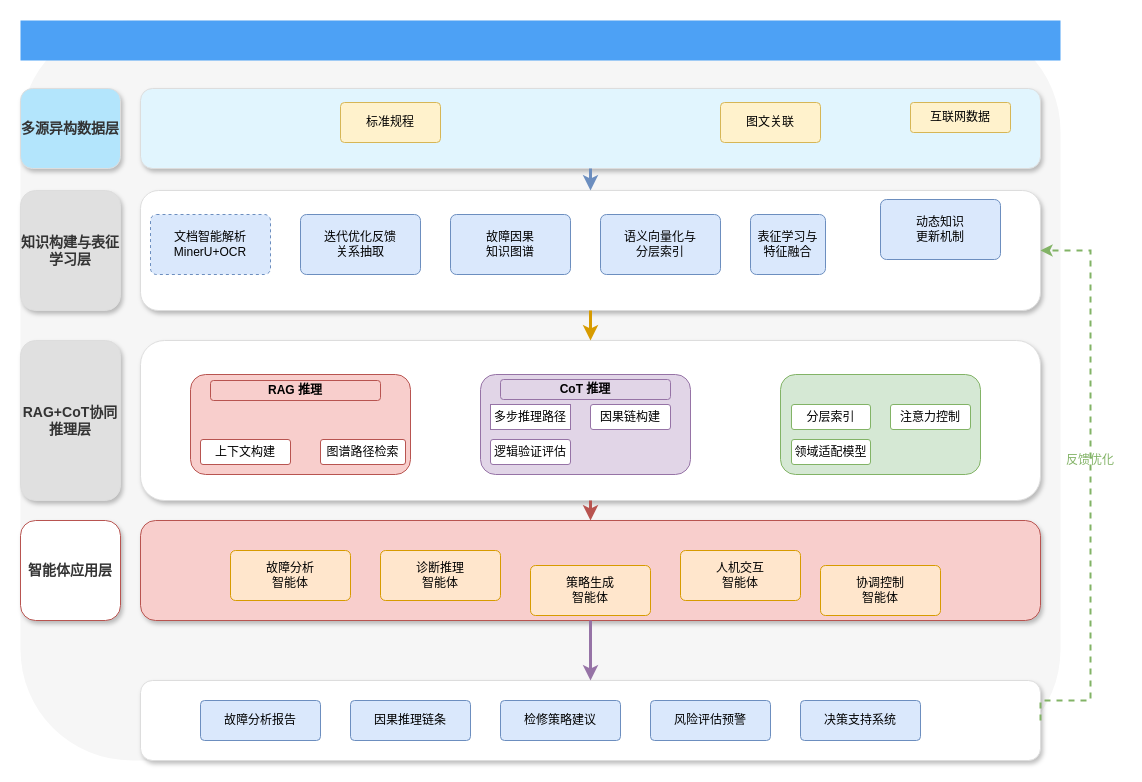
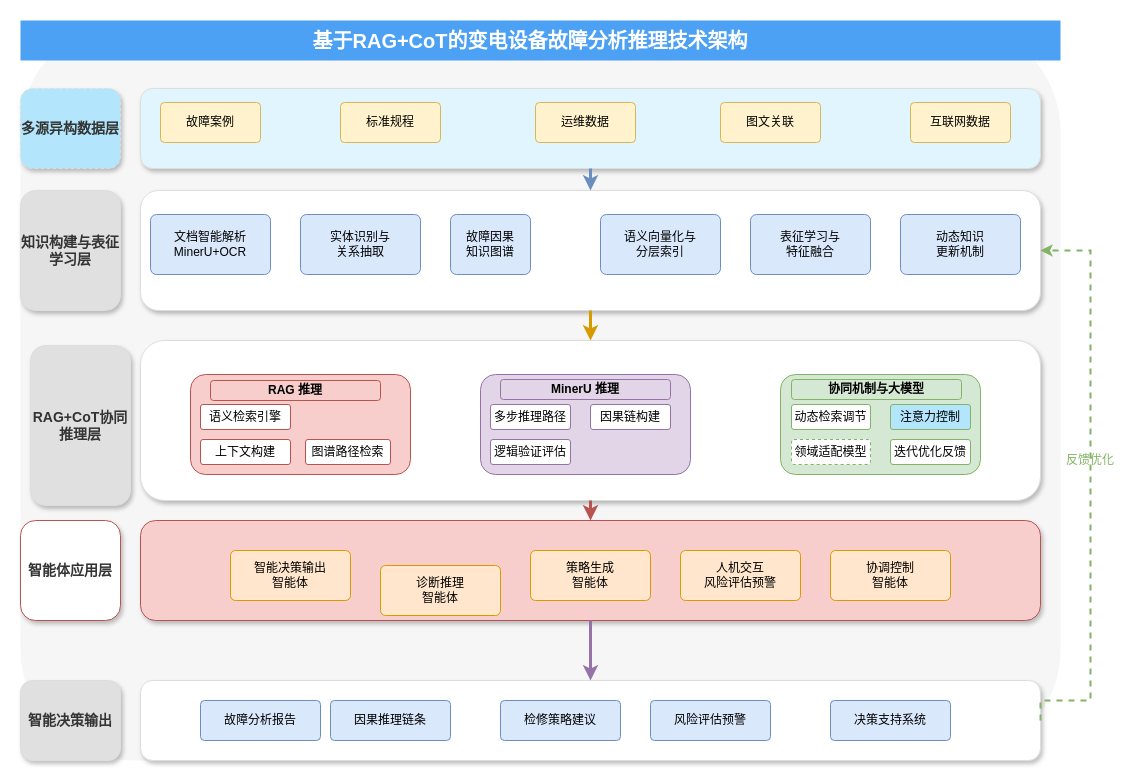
node "基于RAG+CoT的变电设备故障分析推理技术架构": added
node "互联网数据": size 100x30 -> 100x40
node "故障案例": added
node "运维数据": added
node "多源异构数据层": style solid -> dashed
node "动态知识 更新机制": moved (941, 230) -> (961, 245)
node "文档智能解析 MinerU+OCR": style dashed -> solid
node "迭代优化反馈 关系抽取": label "迭代优化反馈 关系抽取" -> "实体识别与 关系抽取"
node "故障因果 知识图谱": size 120x60 -> 80x60
node "表征学习与 特征融合": size 75x60 -> 120x60
node "CoT 推理": label "CoT 推理" -> "MinerU 推理"
node "协同机制与大模型": added
node "语义检索引擎": added
node "多步推理路径": shape rectangle -> rounded rectangle
node "注意力控制": fillcolor #ffffff -> #b3e5fc
node "分层索引": label "分层索引" -> "动态检索调节"
node "RAG+CoT协同推理层": moved (71, 421) -> (81, 426)
node "图谱路径检索": moved (363, 452) -> (348, 452)
node "领域适配模型": style solid -> dashed
node "迭代优化反馈": added
node "故障分析 智能体": label "故障分析 智能体" -> "智能决策输出 智能体"
node "诊断推理 智能体": moved (441, 576) -> (441, 591)
node "人机交互 智能体": label "人机交互 智能体" -> "人机交互 风险评估预警"
node "策略生成 智能体": moved (591, 591) -> (591, 576)
node "协调控制 智能体": moved (881, 591) -> (891, 576)
node "智能决策输出": added
node "因果推理链条": moved (411, 721) -> (391, 721)
node "决策支持系统": moved (861, 721) -> (891, 721)
